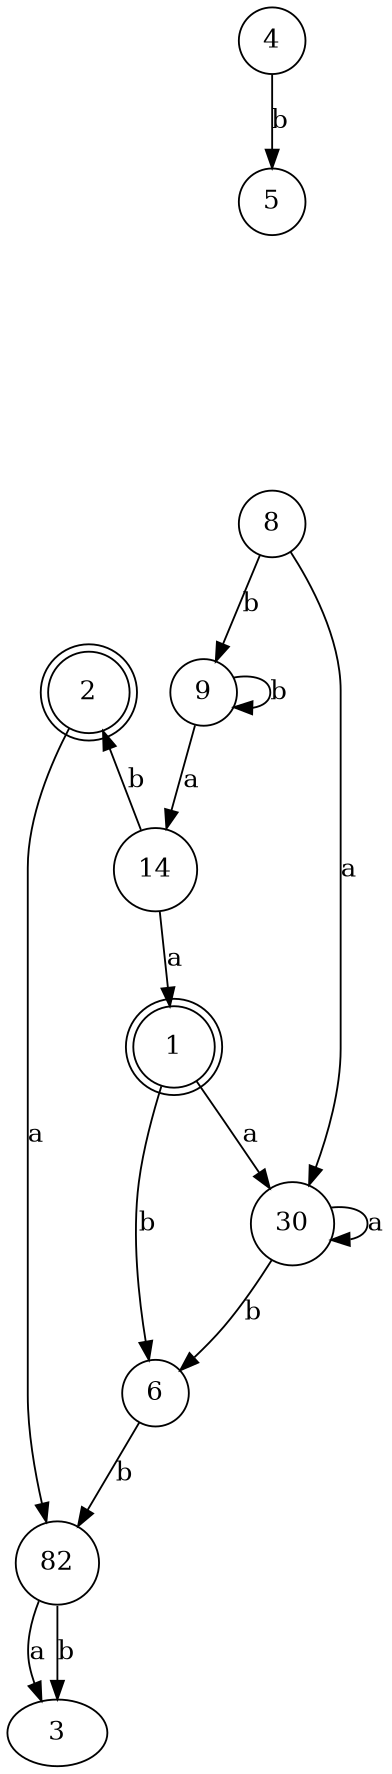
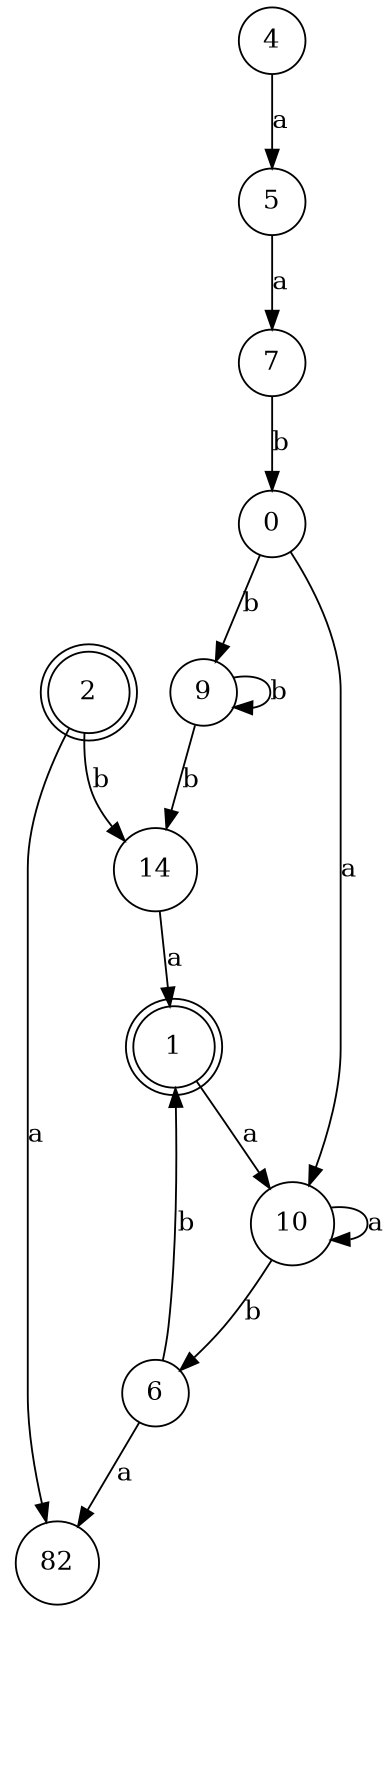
edge "4" -> "5": label "b" -> "a"
node "7": added
node "8": label "8" -> "0"
edge "9" -> "14": label "a" -> "b"
edge "14" -> "2": reversed
edge "1" -> "6": reversed
node "30": label "30" -> "10"
edge "6" -> "82": label "b" -> "a"
node "3": removed
